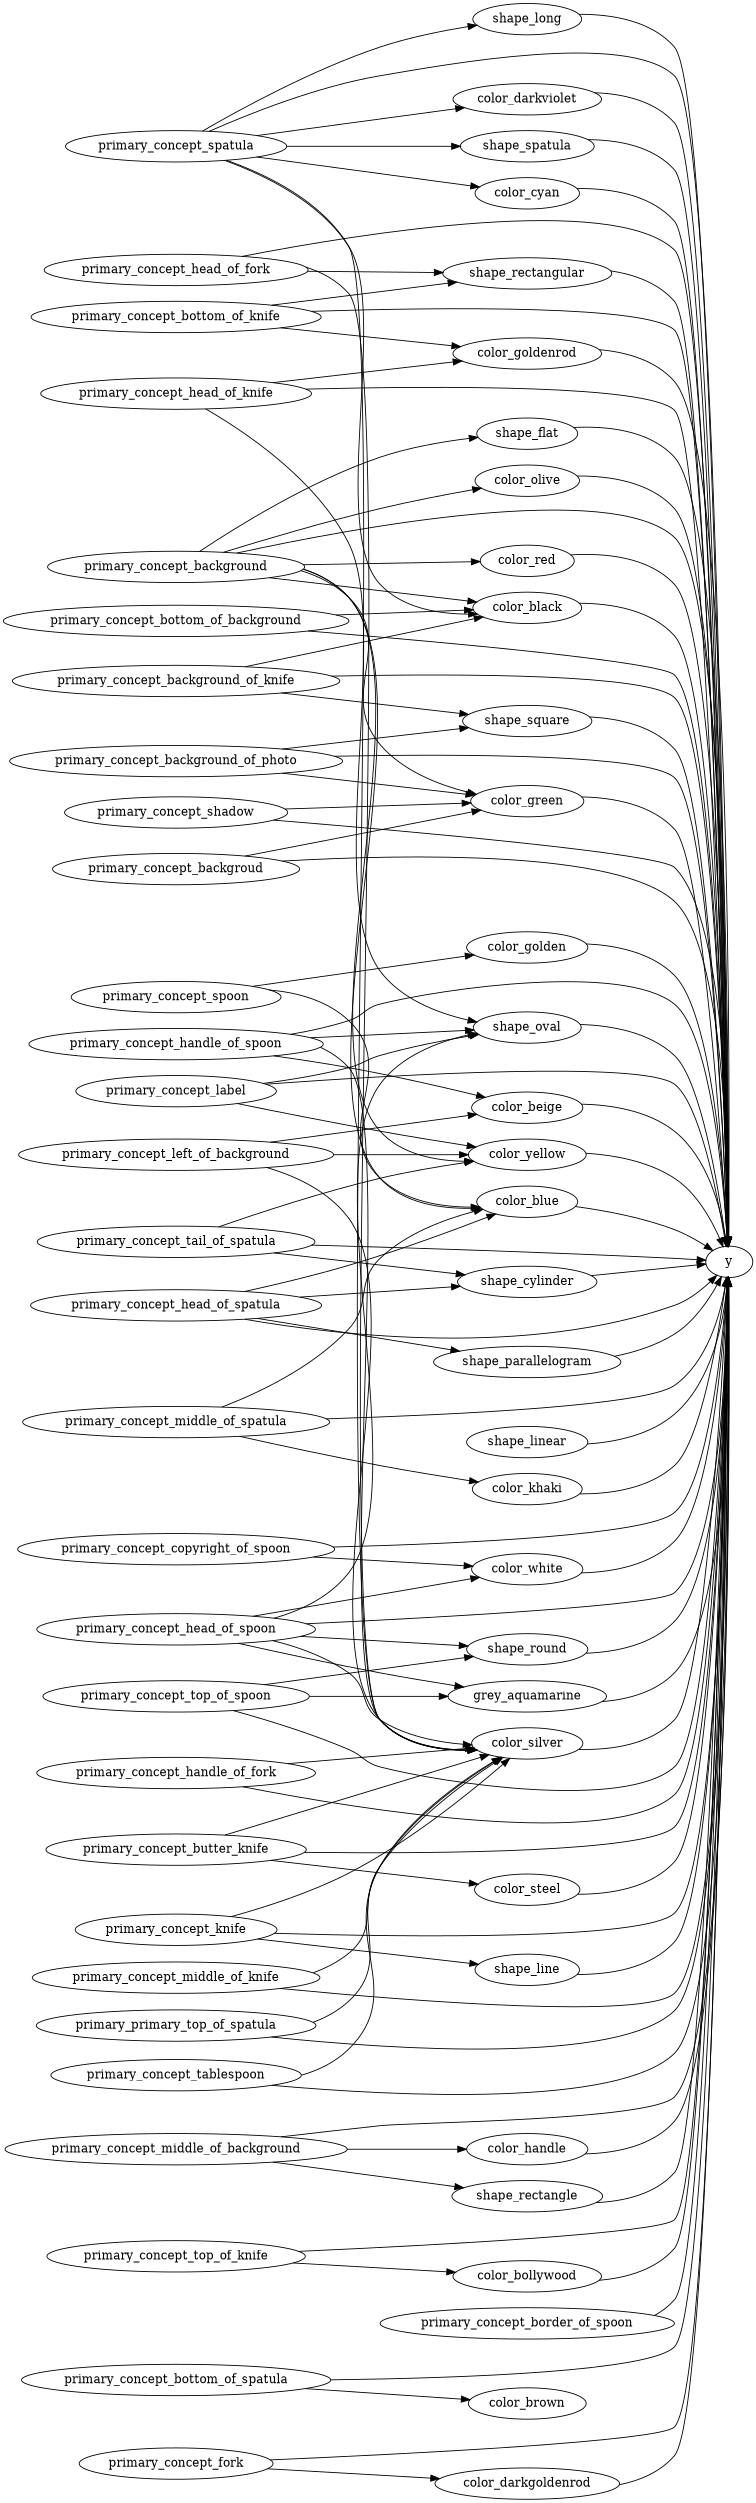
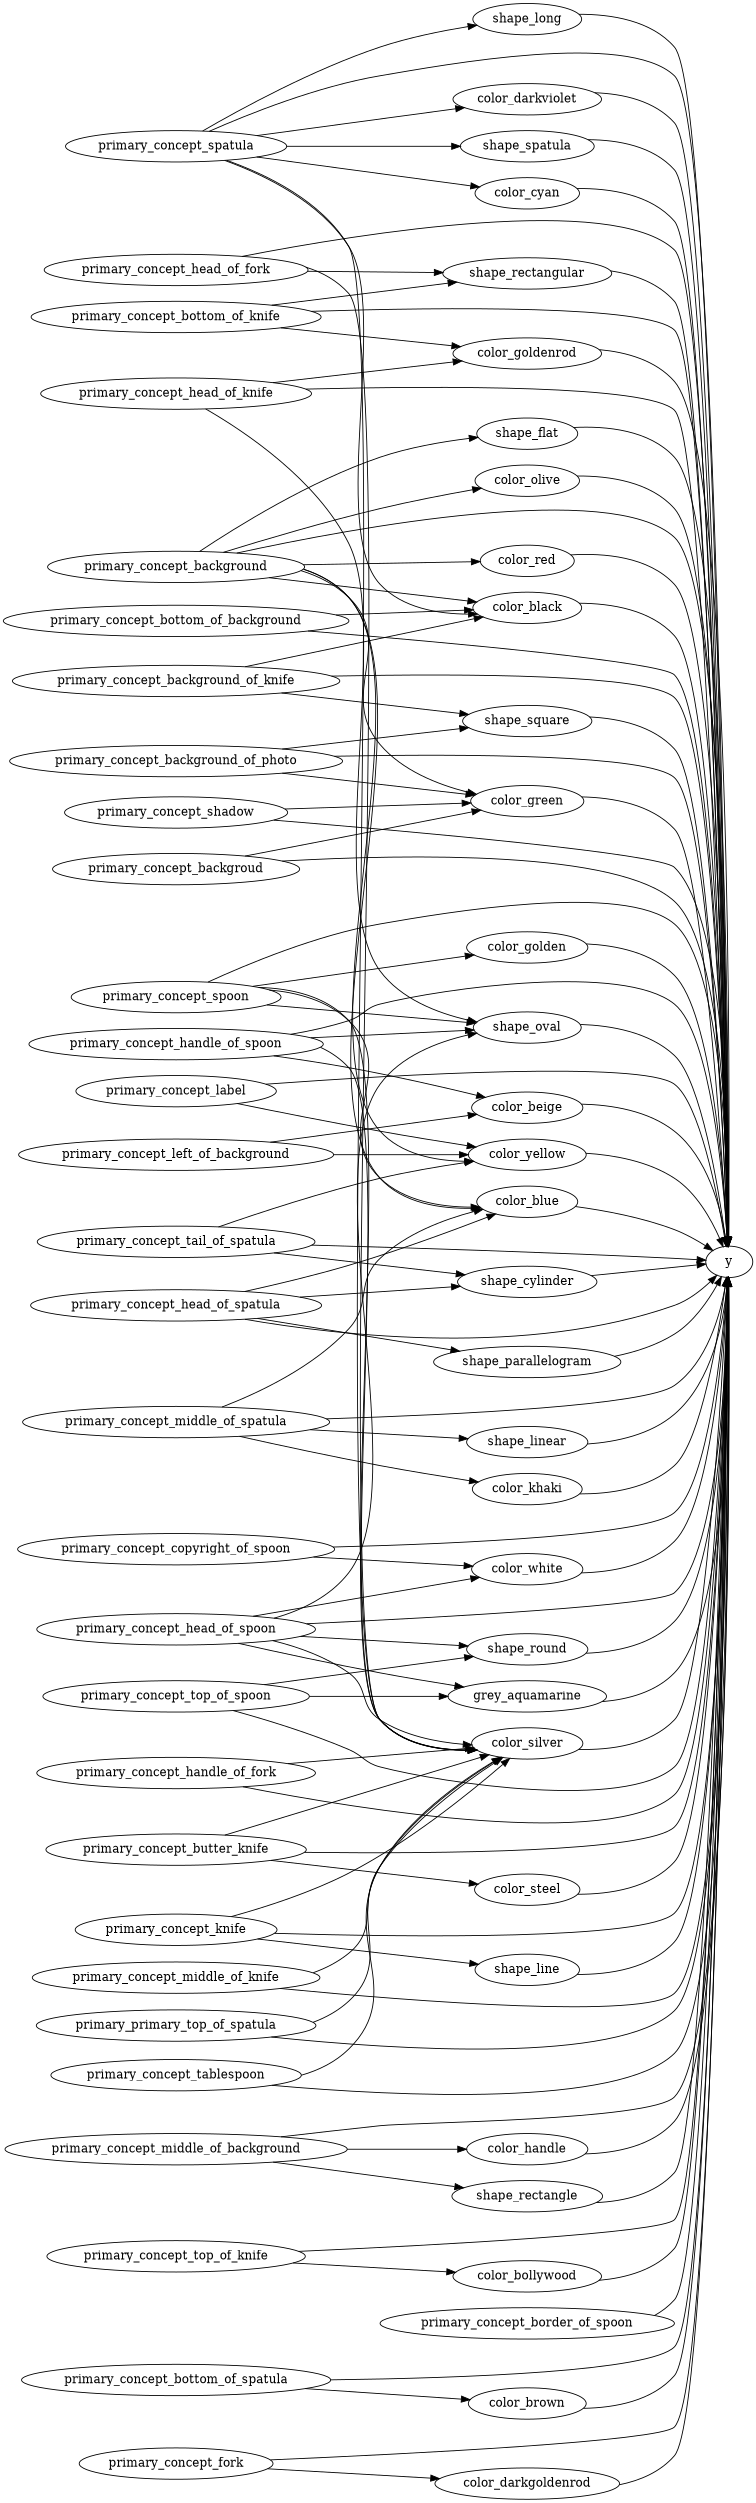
edge "primary_concept_spoon" -> "y": added
edge "primary_concept_label" -> "shape_oval": now "primary_concept_spoon" -> "shape_oval"
edge "primary_concept_middle_of_spatula" -> "shape_linear": added
edge "primary_concept_left_of_background" -> "color_silver": now "primary_concept_spoon" -> "color_silver"
edge "color_brown" -> "y": added
